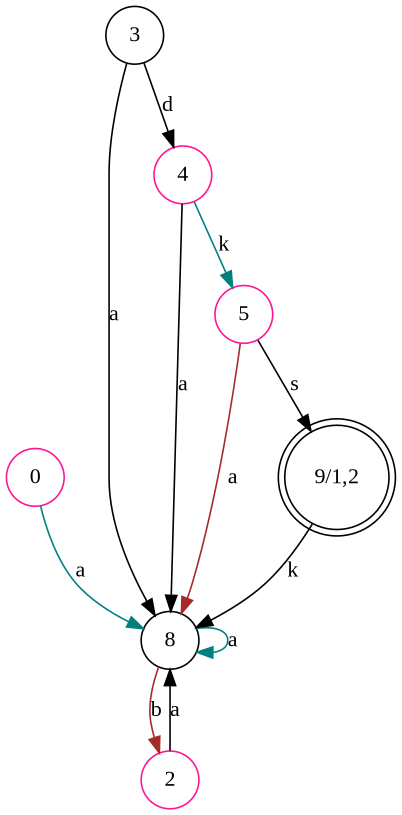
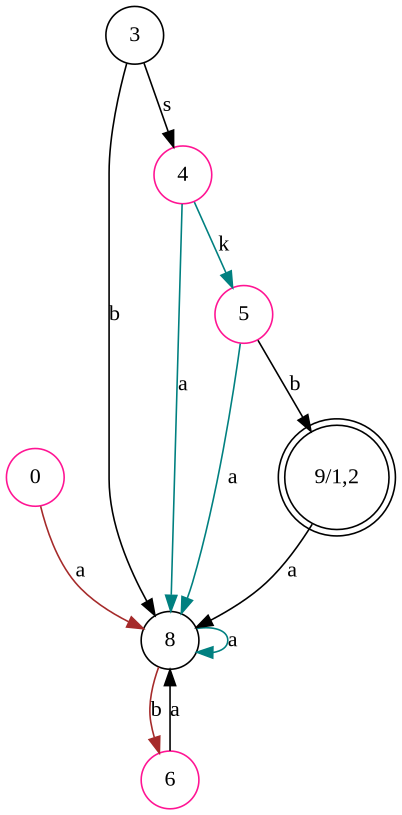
edge "3" -> "4": label "d" -> "s"
edge "3" -> "8": label "a" -> "b"
edge "5" -> "9/1,2": label "s" -> "b"
edge "4" -> "8": color black -> teal
edge "5" -> "8": color brown -> teal
edge "9/1,2" -> "8": label "k" -> "a"
edge "0" -> "8": color teal -> brown
node "2": label "2" -> "6"
